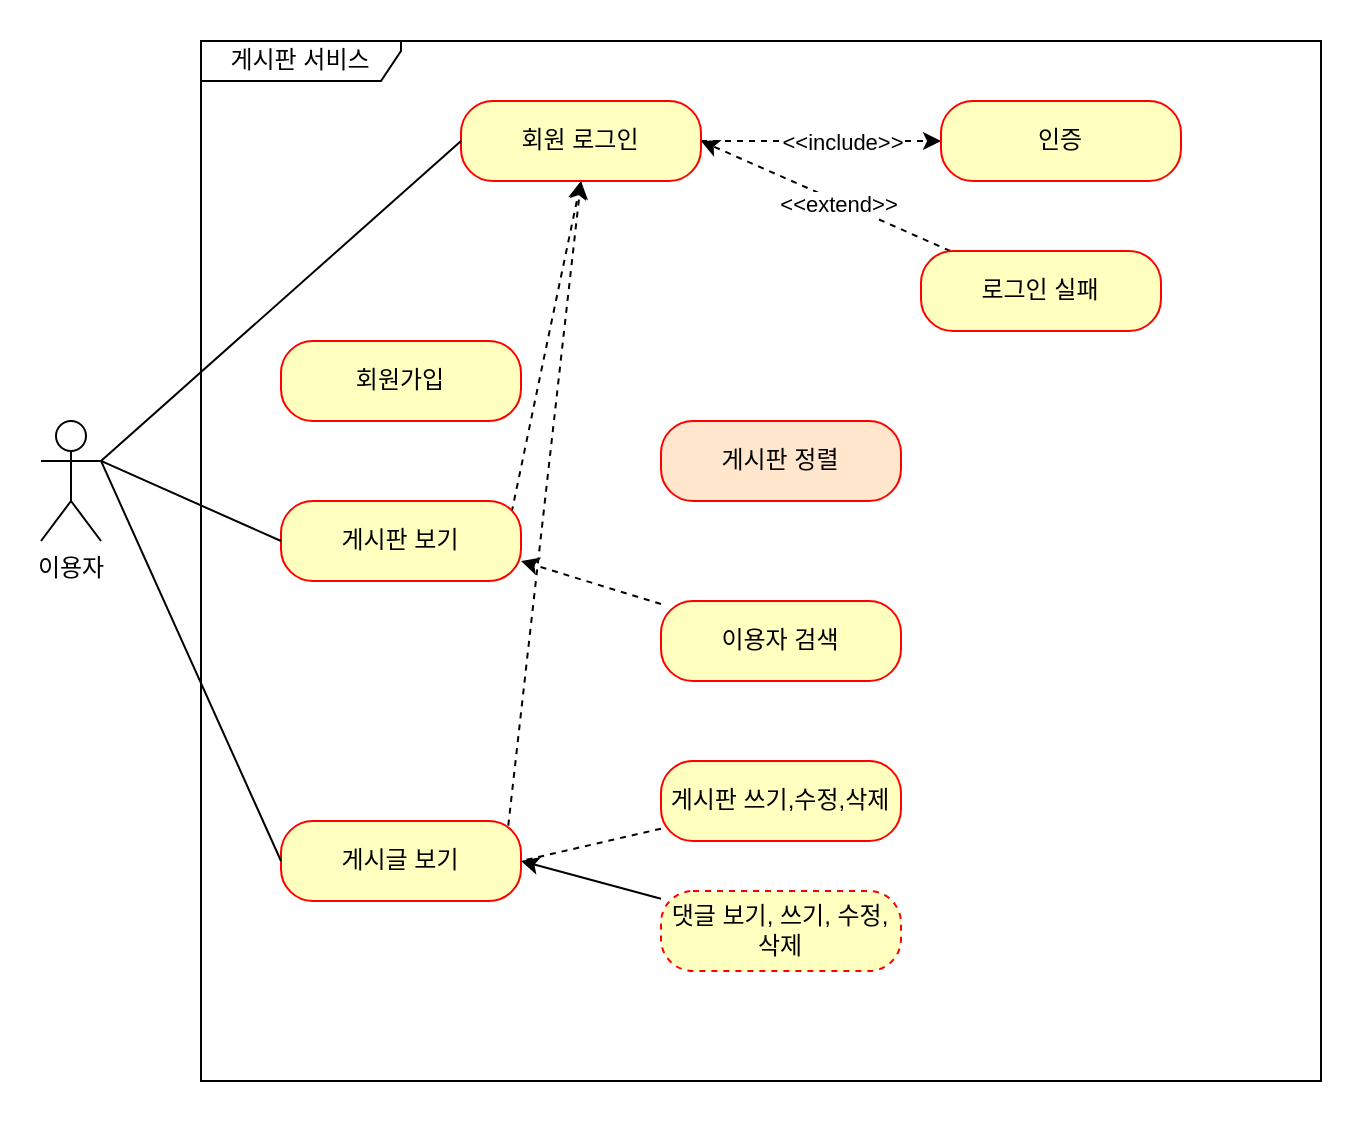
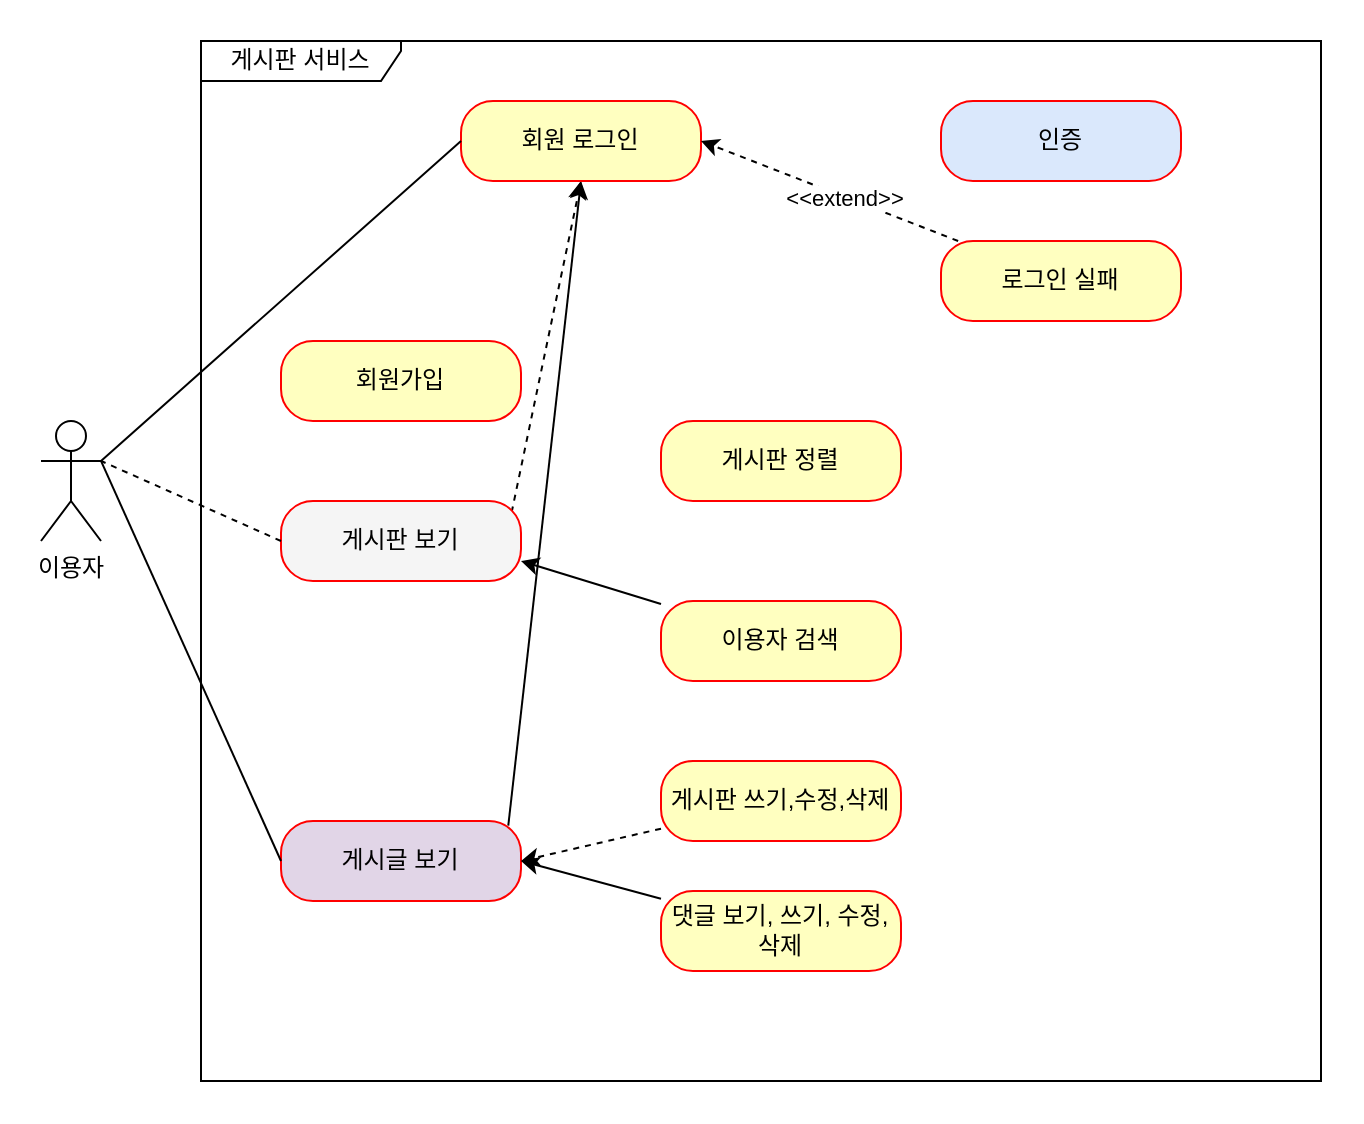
edge "회원 로그인" -> "인증": removed, label "<<include>>"
node "인증": fillcolor #ffffc0 -> #dae8fc
node "로그인 실패": moved (1041, 291) -> (1061, 281)
node "게시판 정렬": fillcolor #ffe6cc -> #ffffc0
edge "이용자" -- "게시판 보기": style solid -> dashed
edge "게시글 보기" -> "회원 로그인": style dashed -> solid
node "게시판 보기": fillcolor #ffffc0 -> #f5f5f5
edge "이용자 검색" -> "게시판 보기": style dashed -> solid
edge "게시판 쓰기,수정,삭제" -- "게시글 보기": arrowhead none -> classic
node "게시글 보기": fillcolor #ffffc0 -> #e1d5e7
node "댓글 보기, 쓰기, 수정, 삭제": style dashed -> solid
